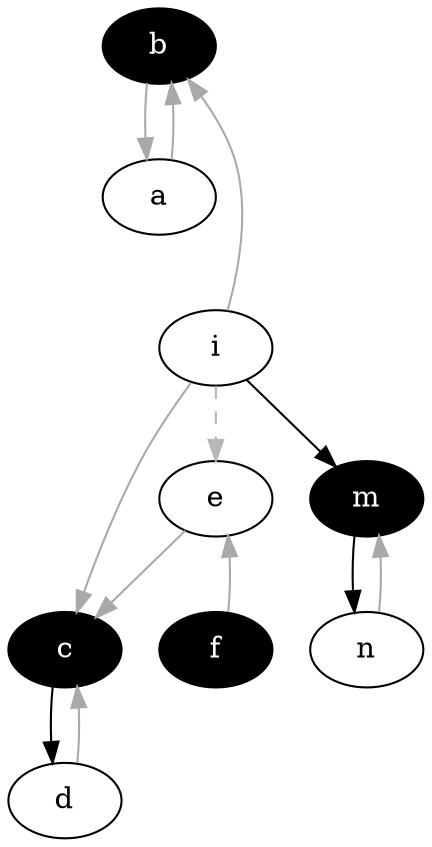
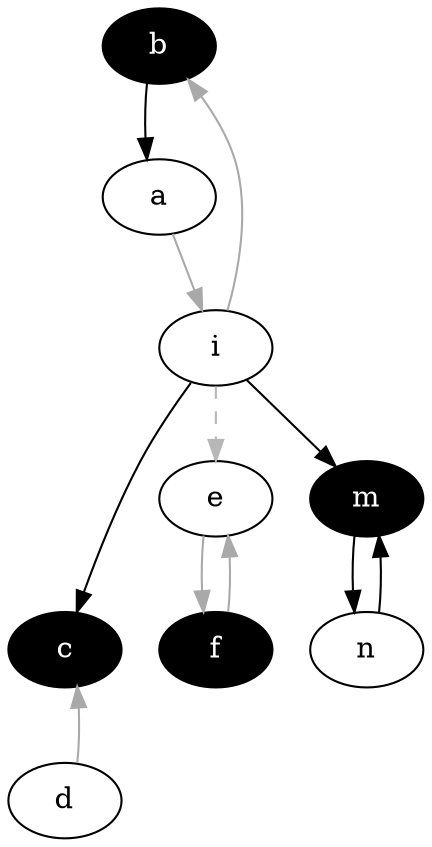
edge "b" -> "a": color #a9a9a9 -> #000000
edge "a" -> "b": now "a" -> "i"
edge "i" -> "c": color #a9a9a9 -> #000000
edge "e" -> "c": now "e" -> "f"
edge "n" -> "m": color #a9a9a9 -> #000000
edge "c" -> "d": removed
